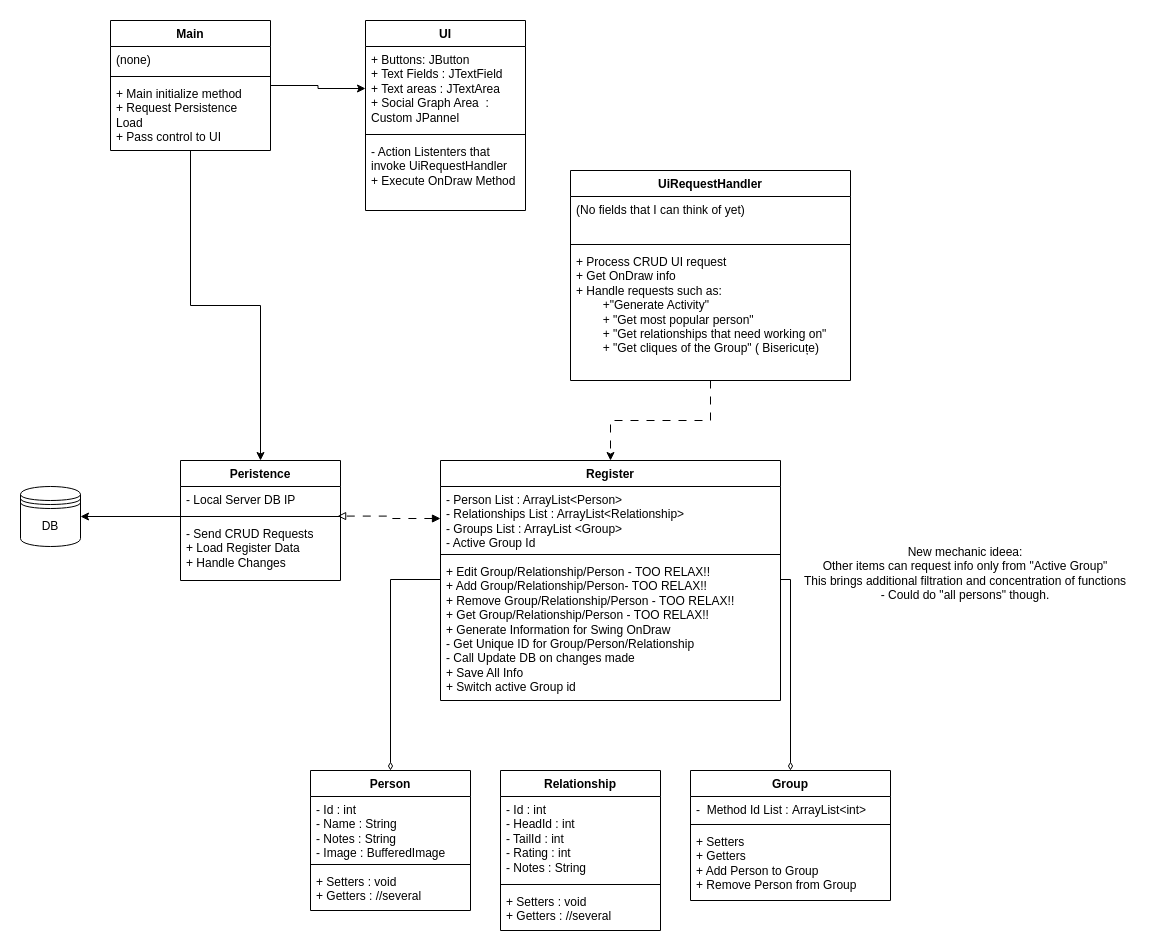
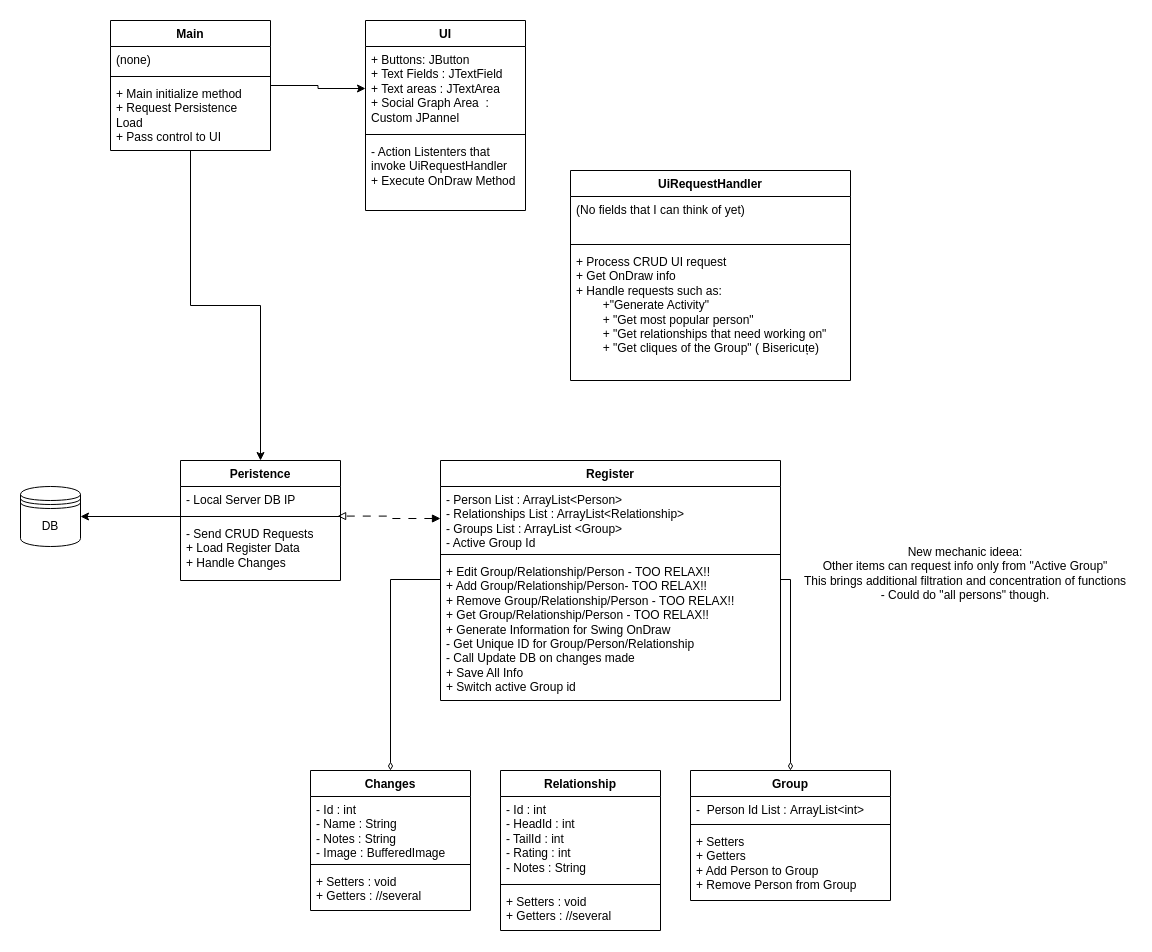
edge "UiRequestHandler" -> "Register": removed
node "Person": label "Person" -> "Changes"
node "- Method Id List : ArrayList<int>": label "- Method Id List : ArrayList<int>" -> "- Person Id List : ArrayList<int>"
